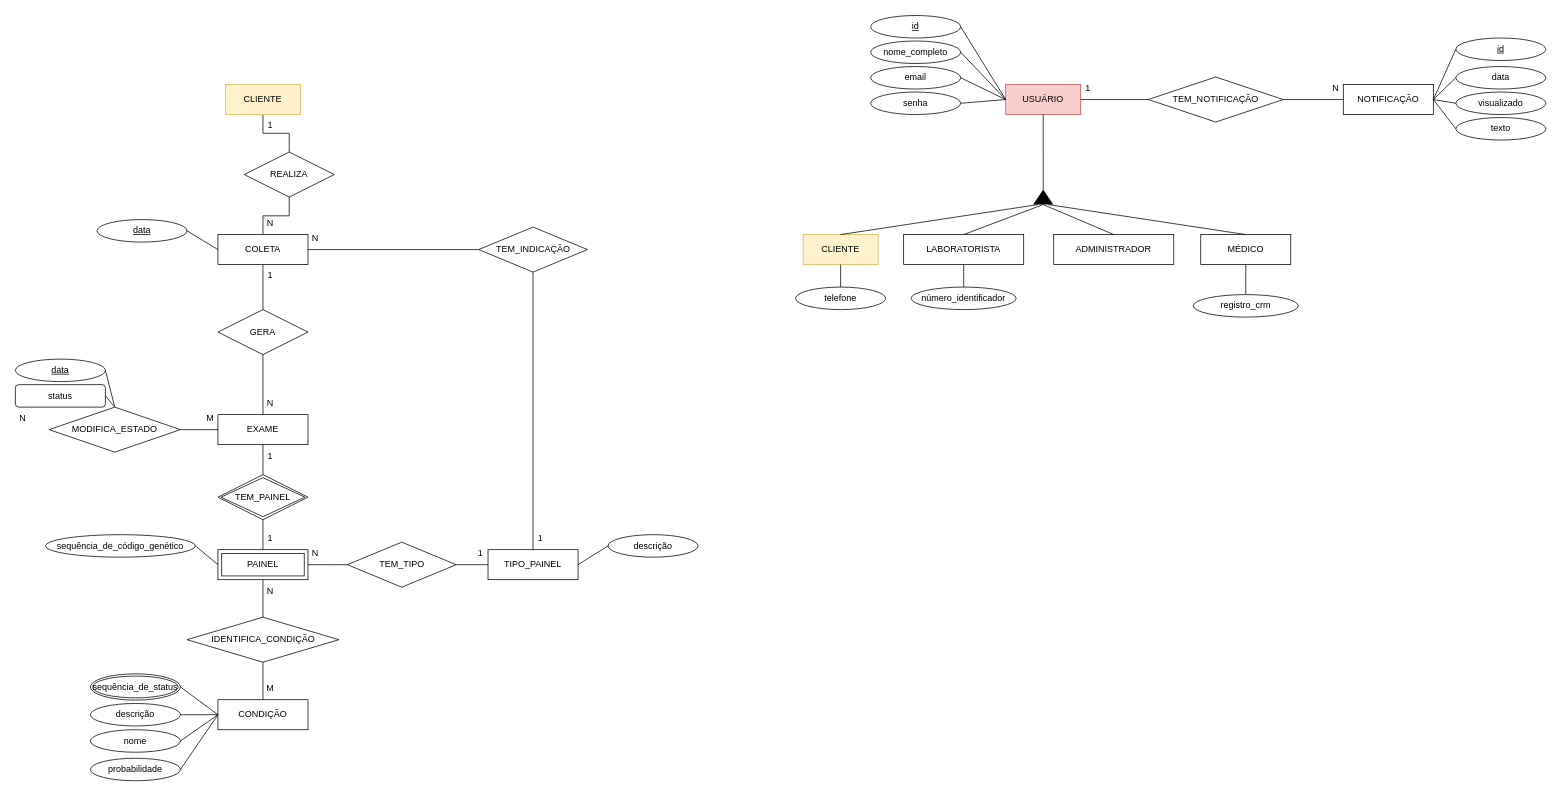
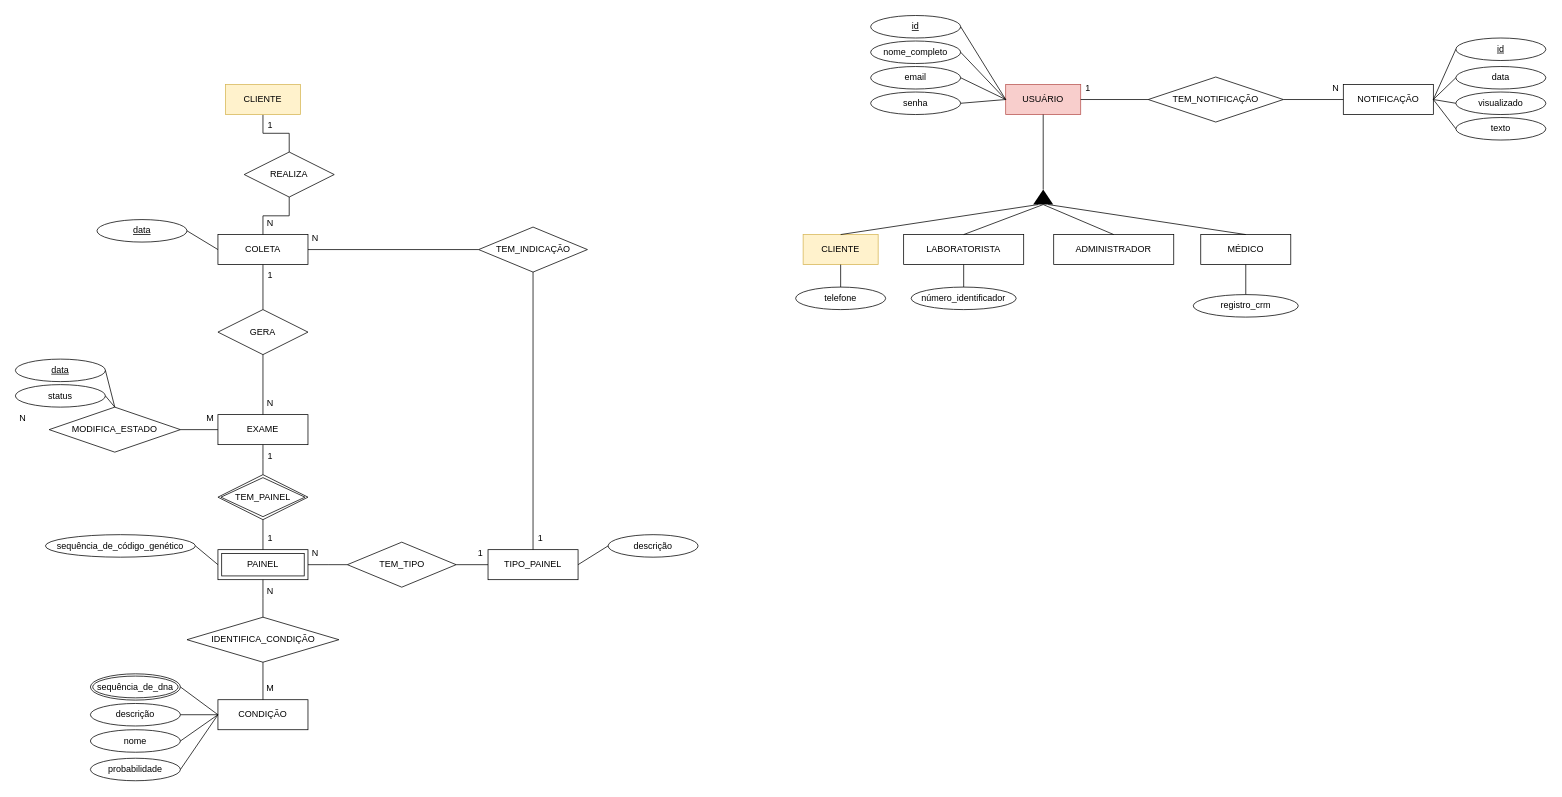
node "status": shape rounded rectangle -> ellipse
node "sequência_de_status": label "sequência_de_status" -> "sequência_de_dna"
